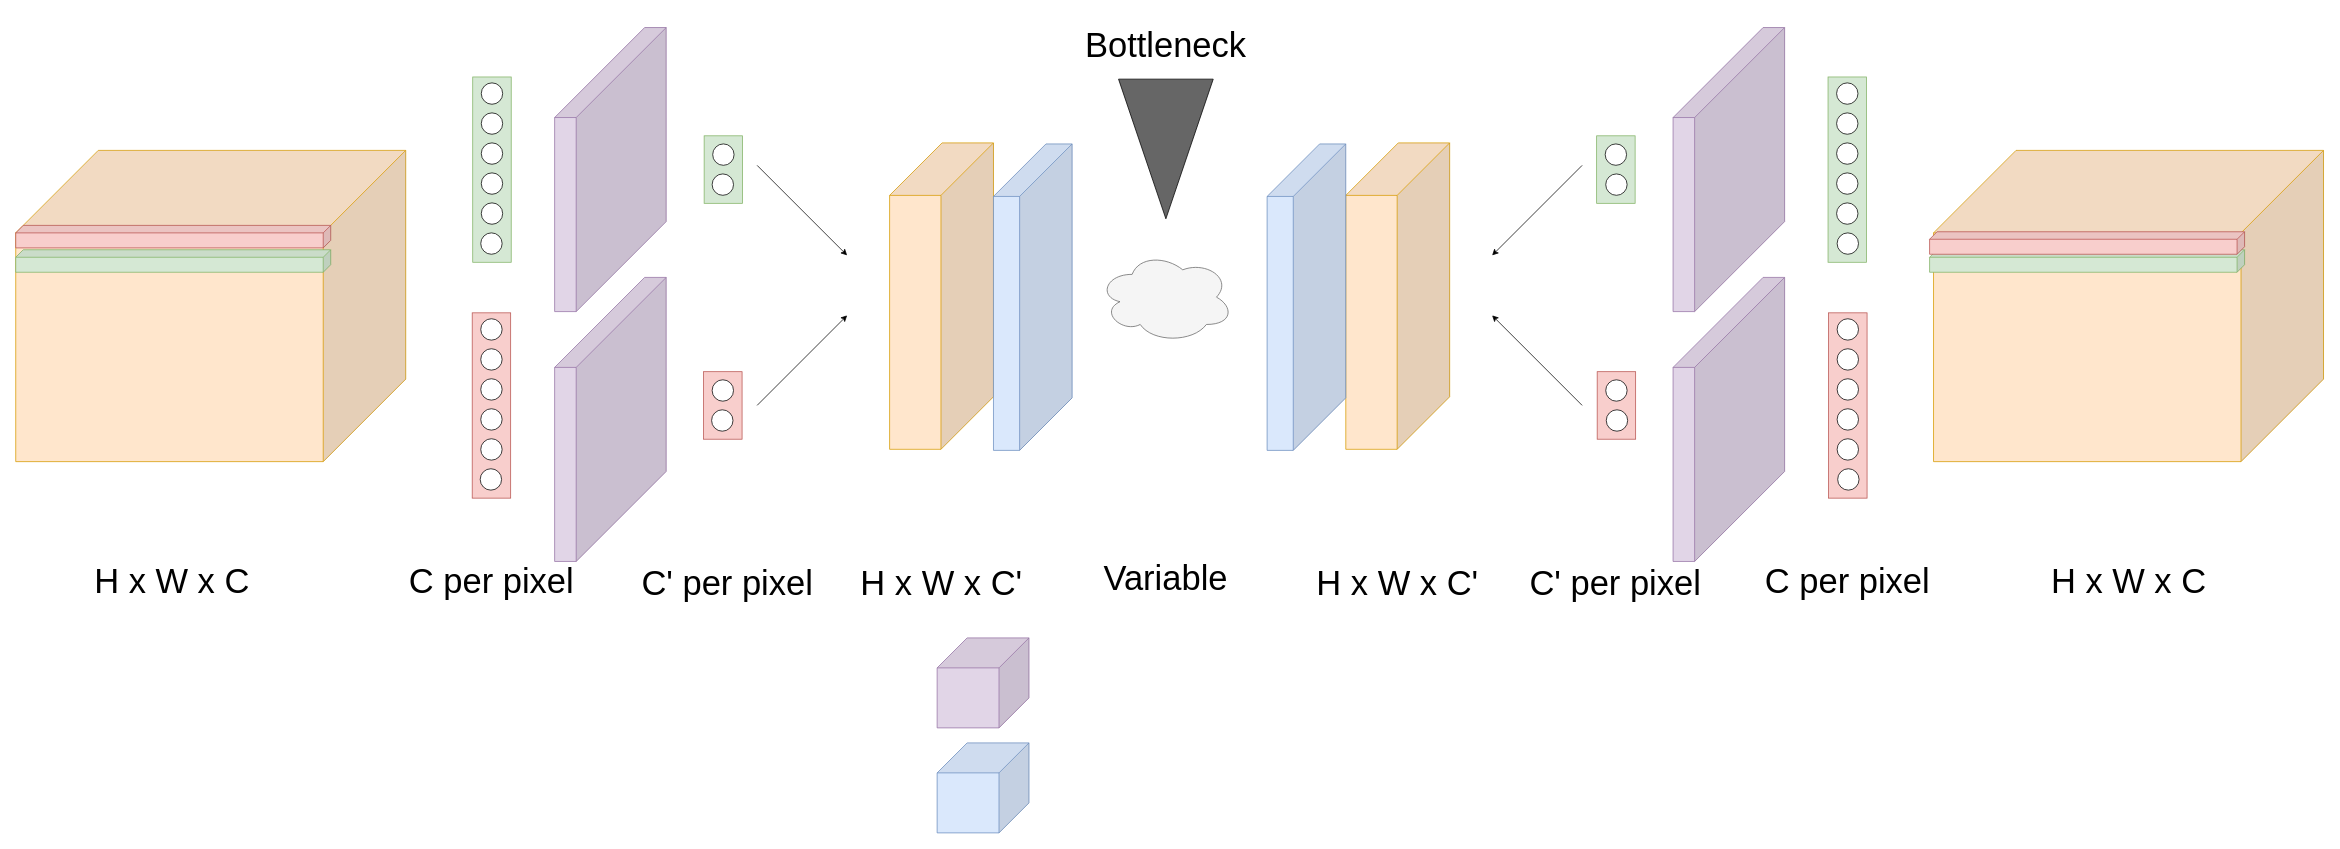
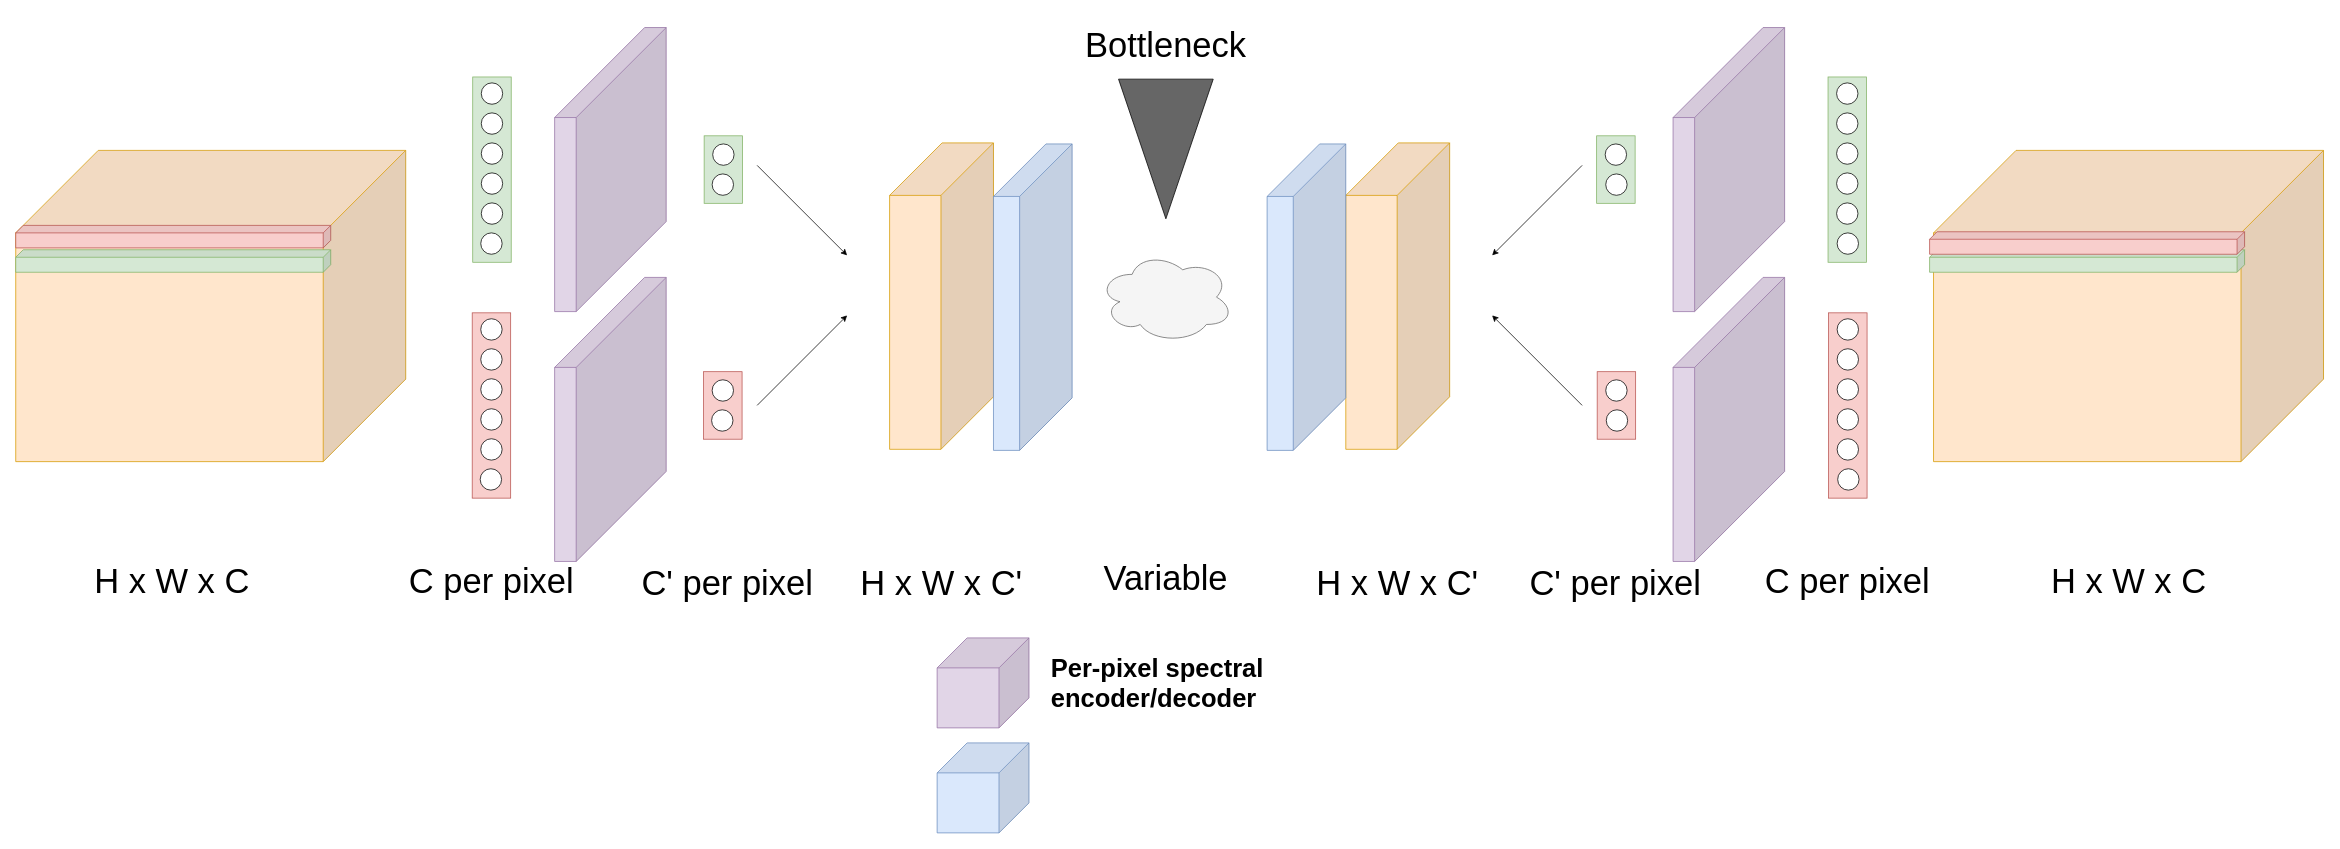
node "Per-pixel spectral encoder/decoder": added
